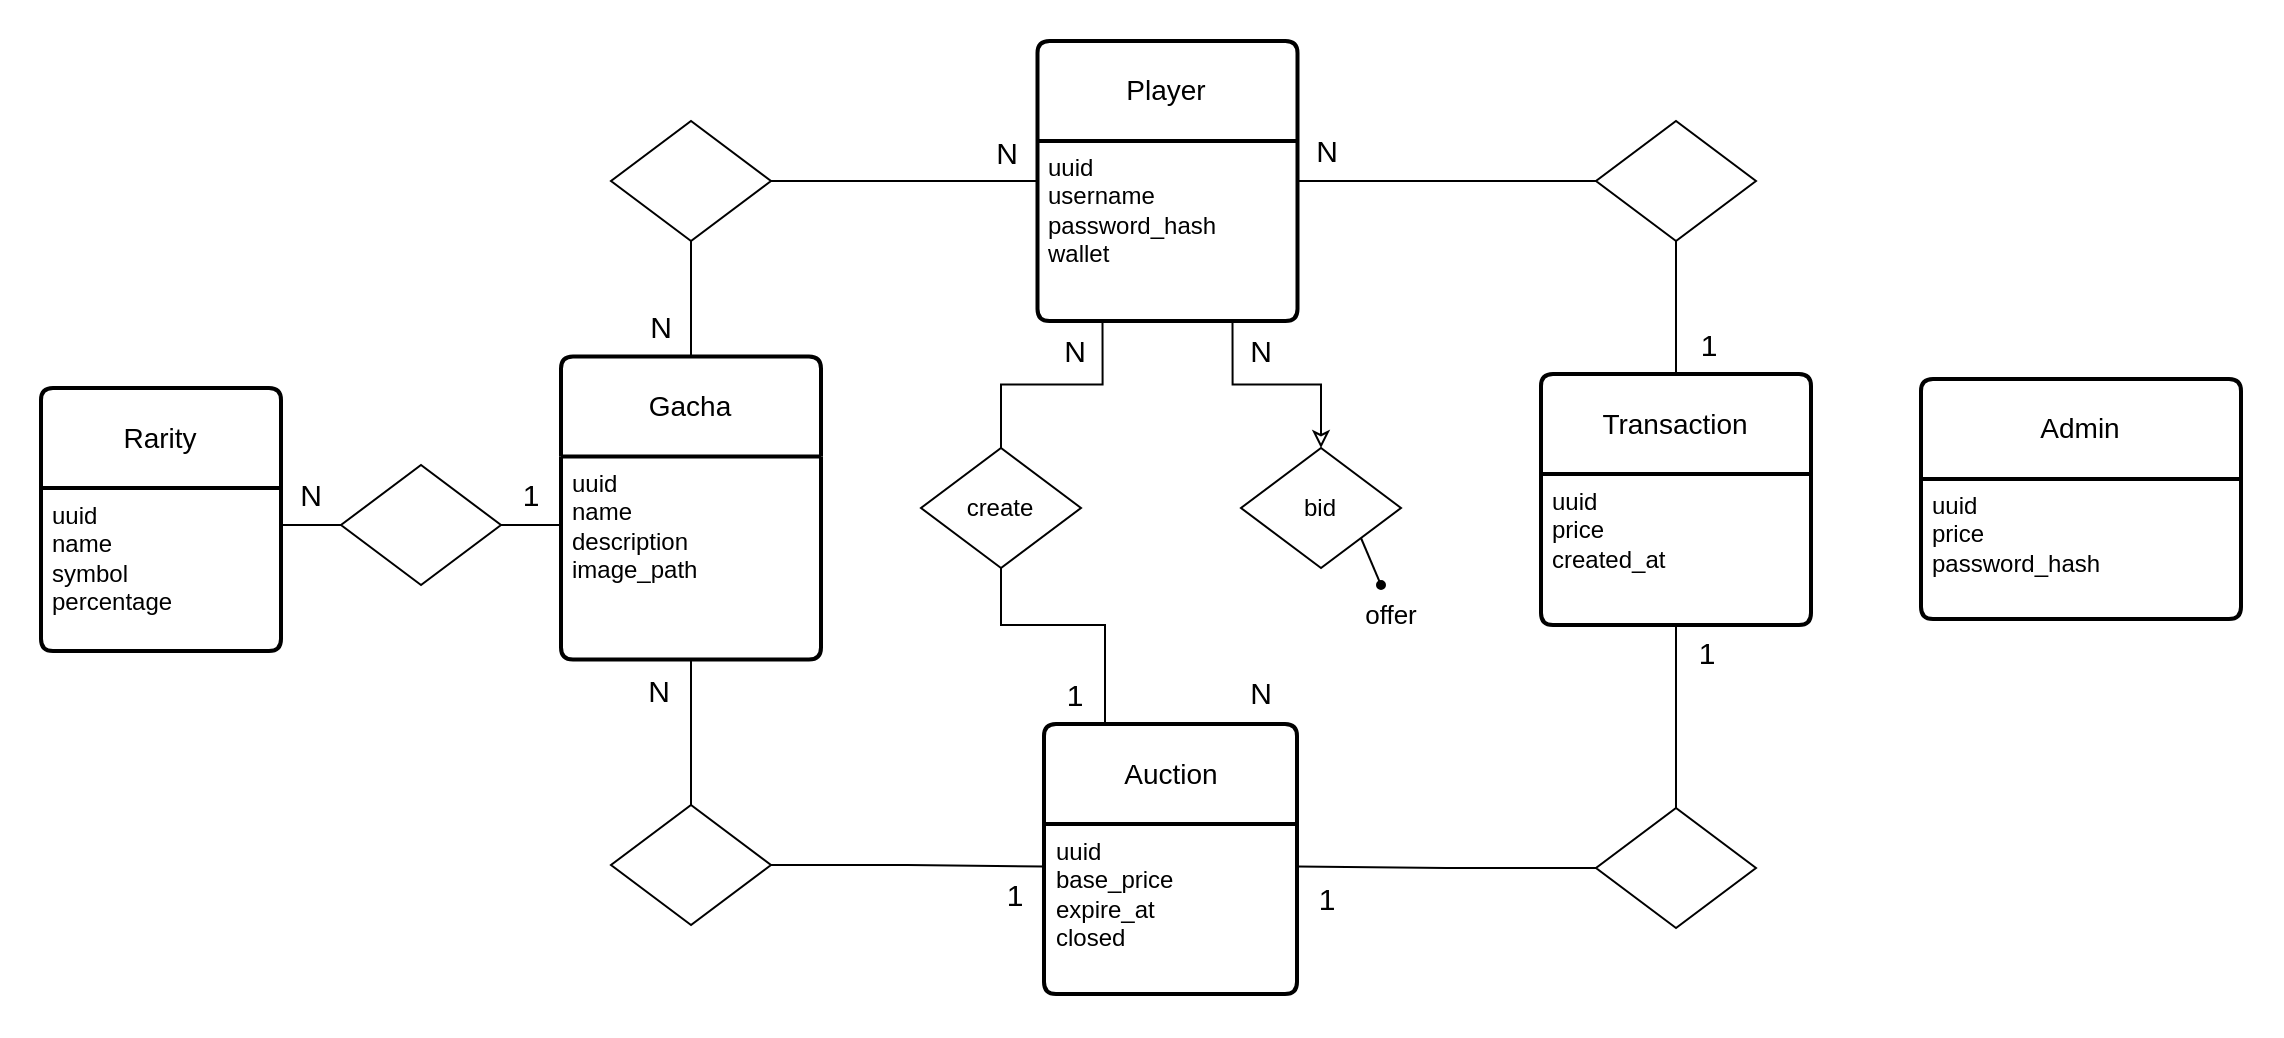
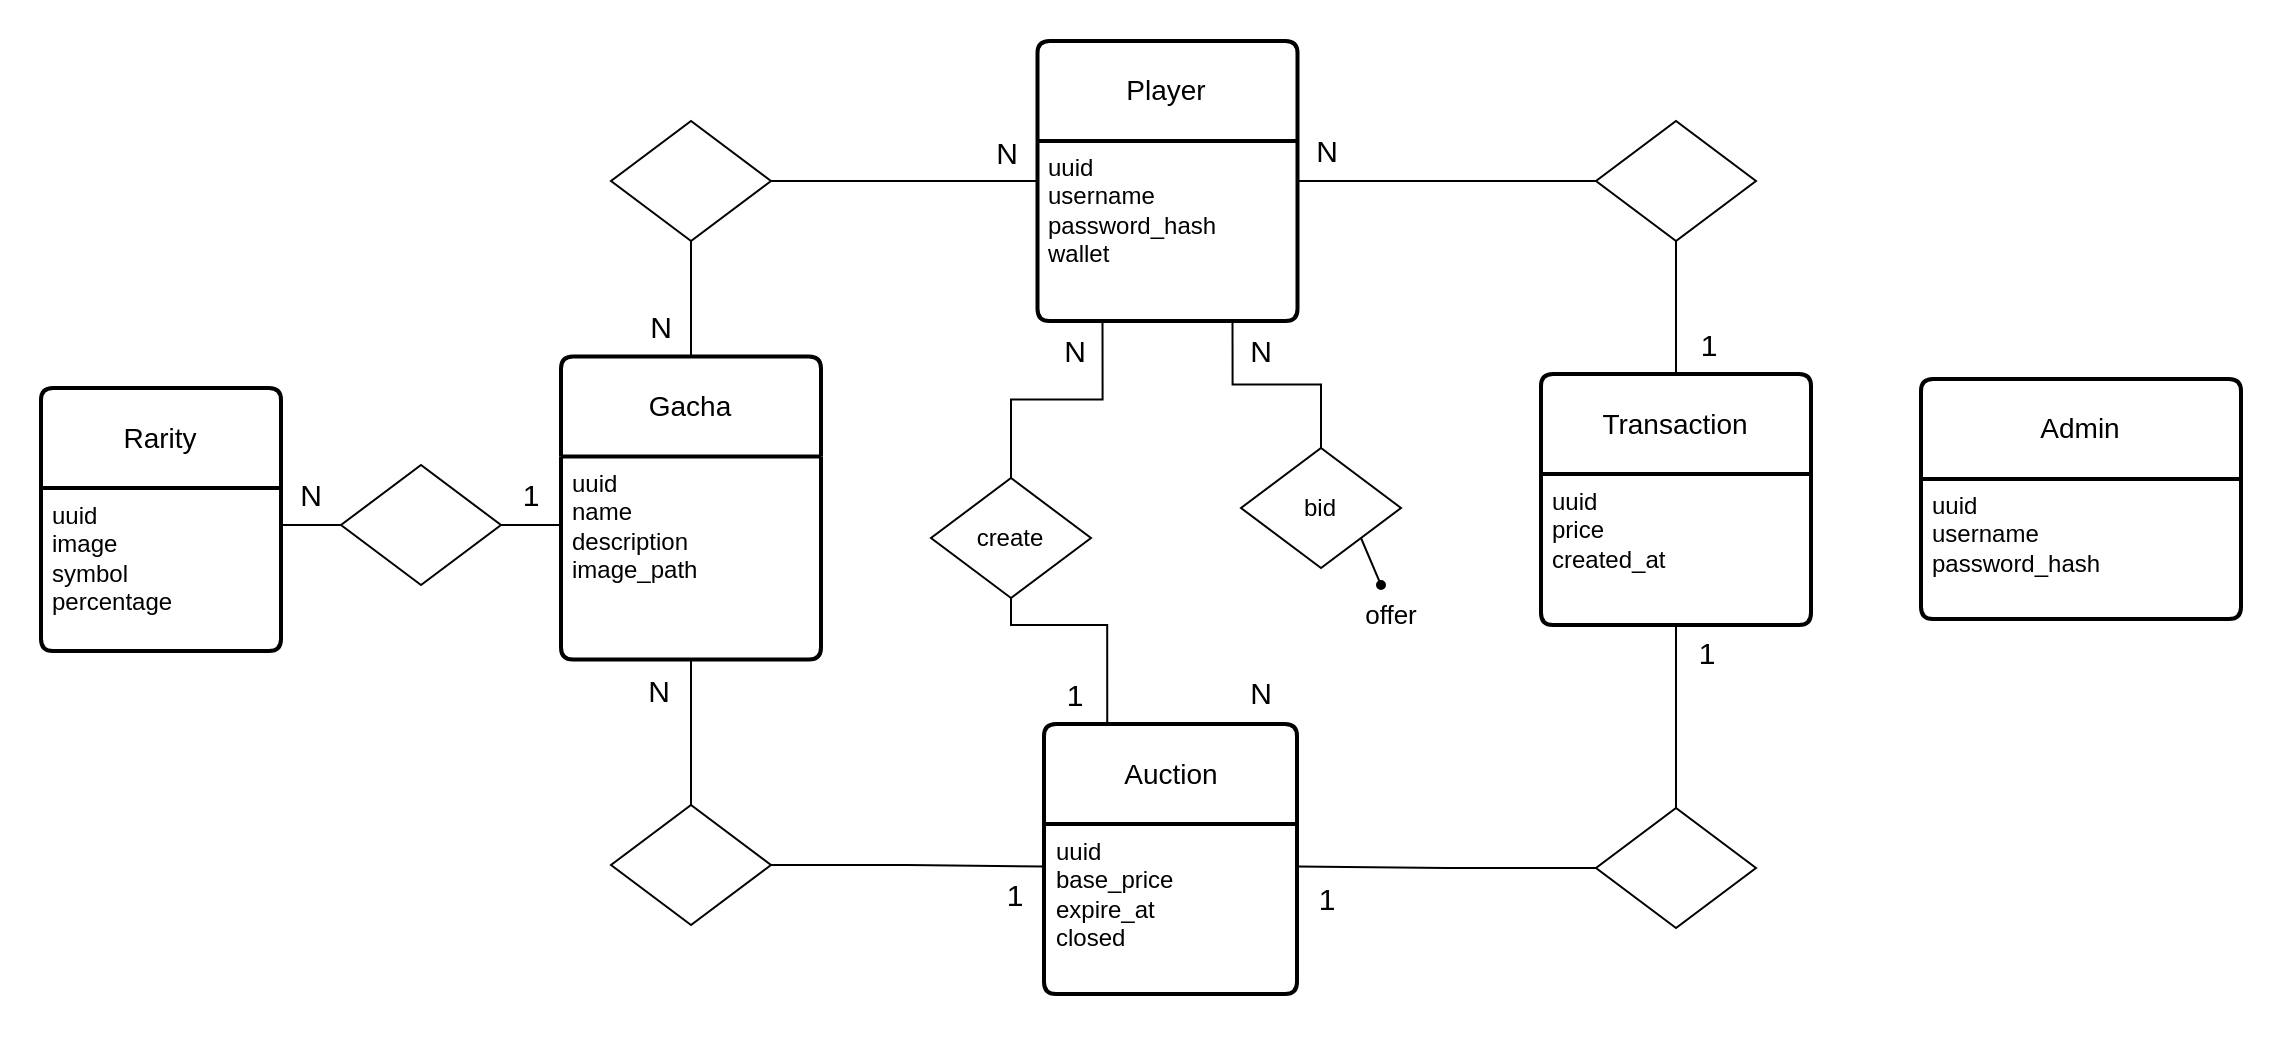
edge "uuid username password_hash wallet" -> "bid": arrowhead classic -> none
node "create": moved (1001, 508) -> (1011, 538)
node "uuid price password_hash": label "uuid price password_hash" -> "uuid username password_hash"
node "uuid name symbol percentage": label "uuid name symbol percentage" -> "uuid image symbol percentage"
